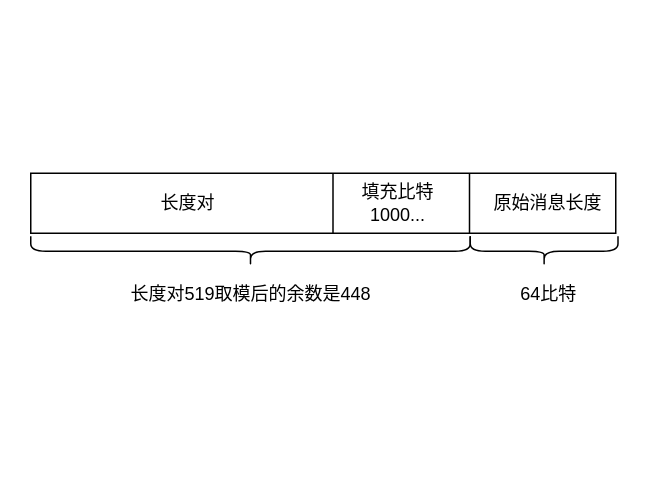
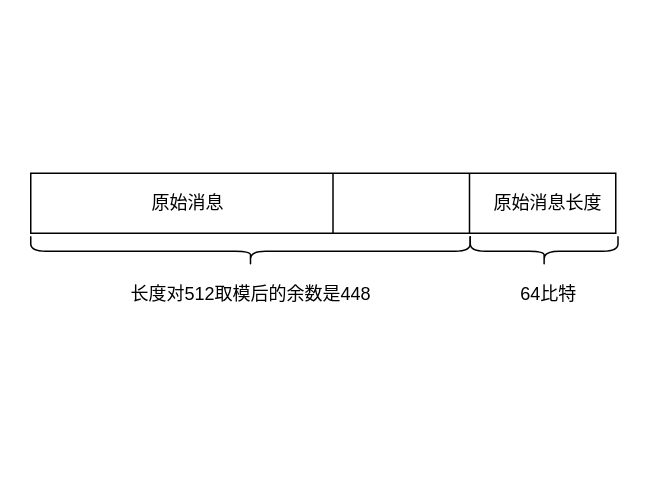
node "长度对": label "长度对" -> "原始消息"
node "填充比特 1000...": removed
node "长度对519取模后的余数是448": label "长度对519取模后的余数是448" -> "长度对512取模后的余数是448"
